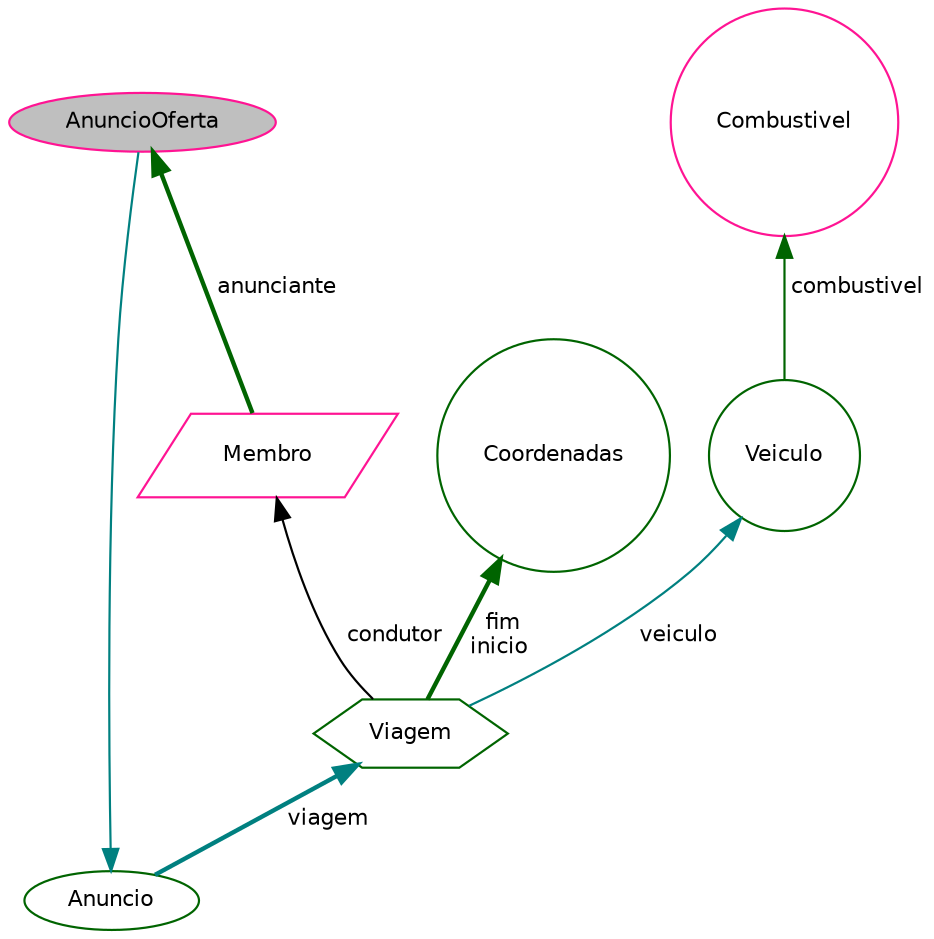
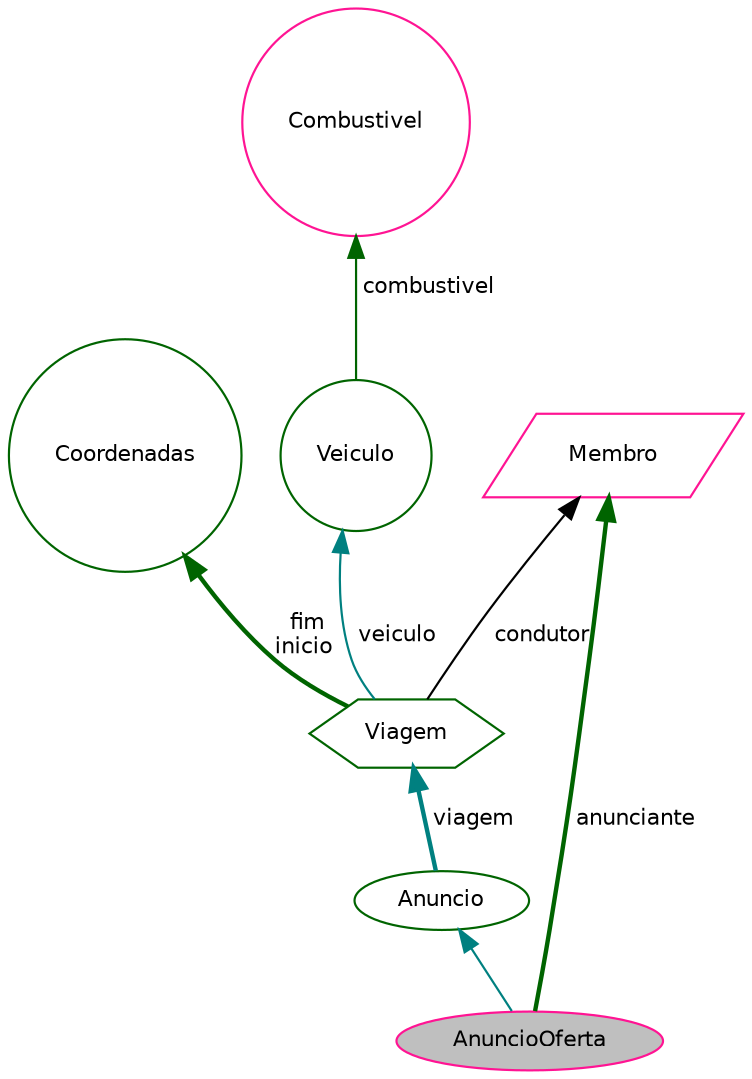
edge "Membro" -> "AnuncioOferta": reversed
